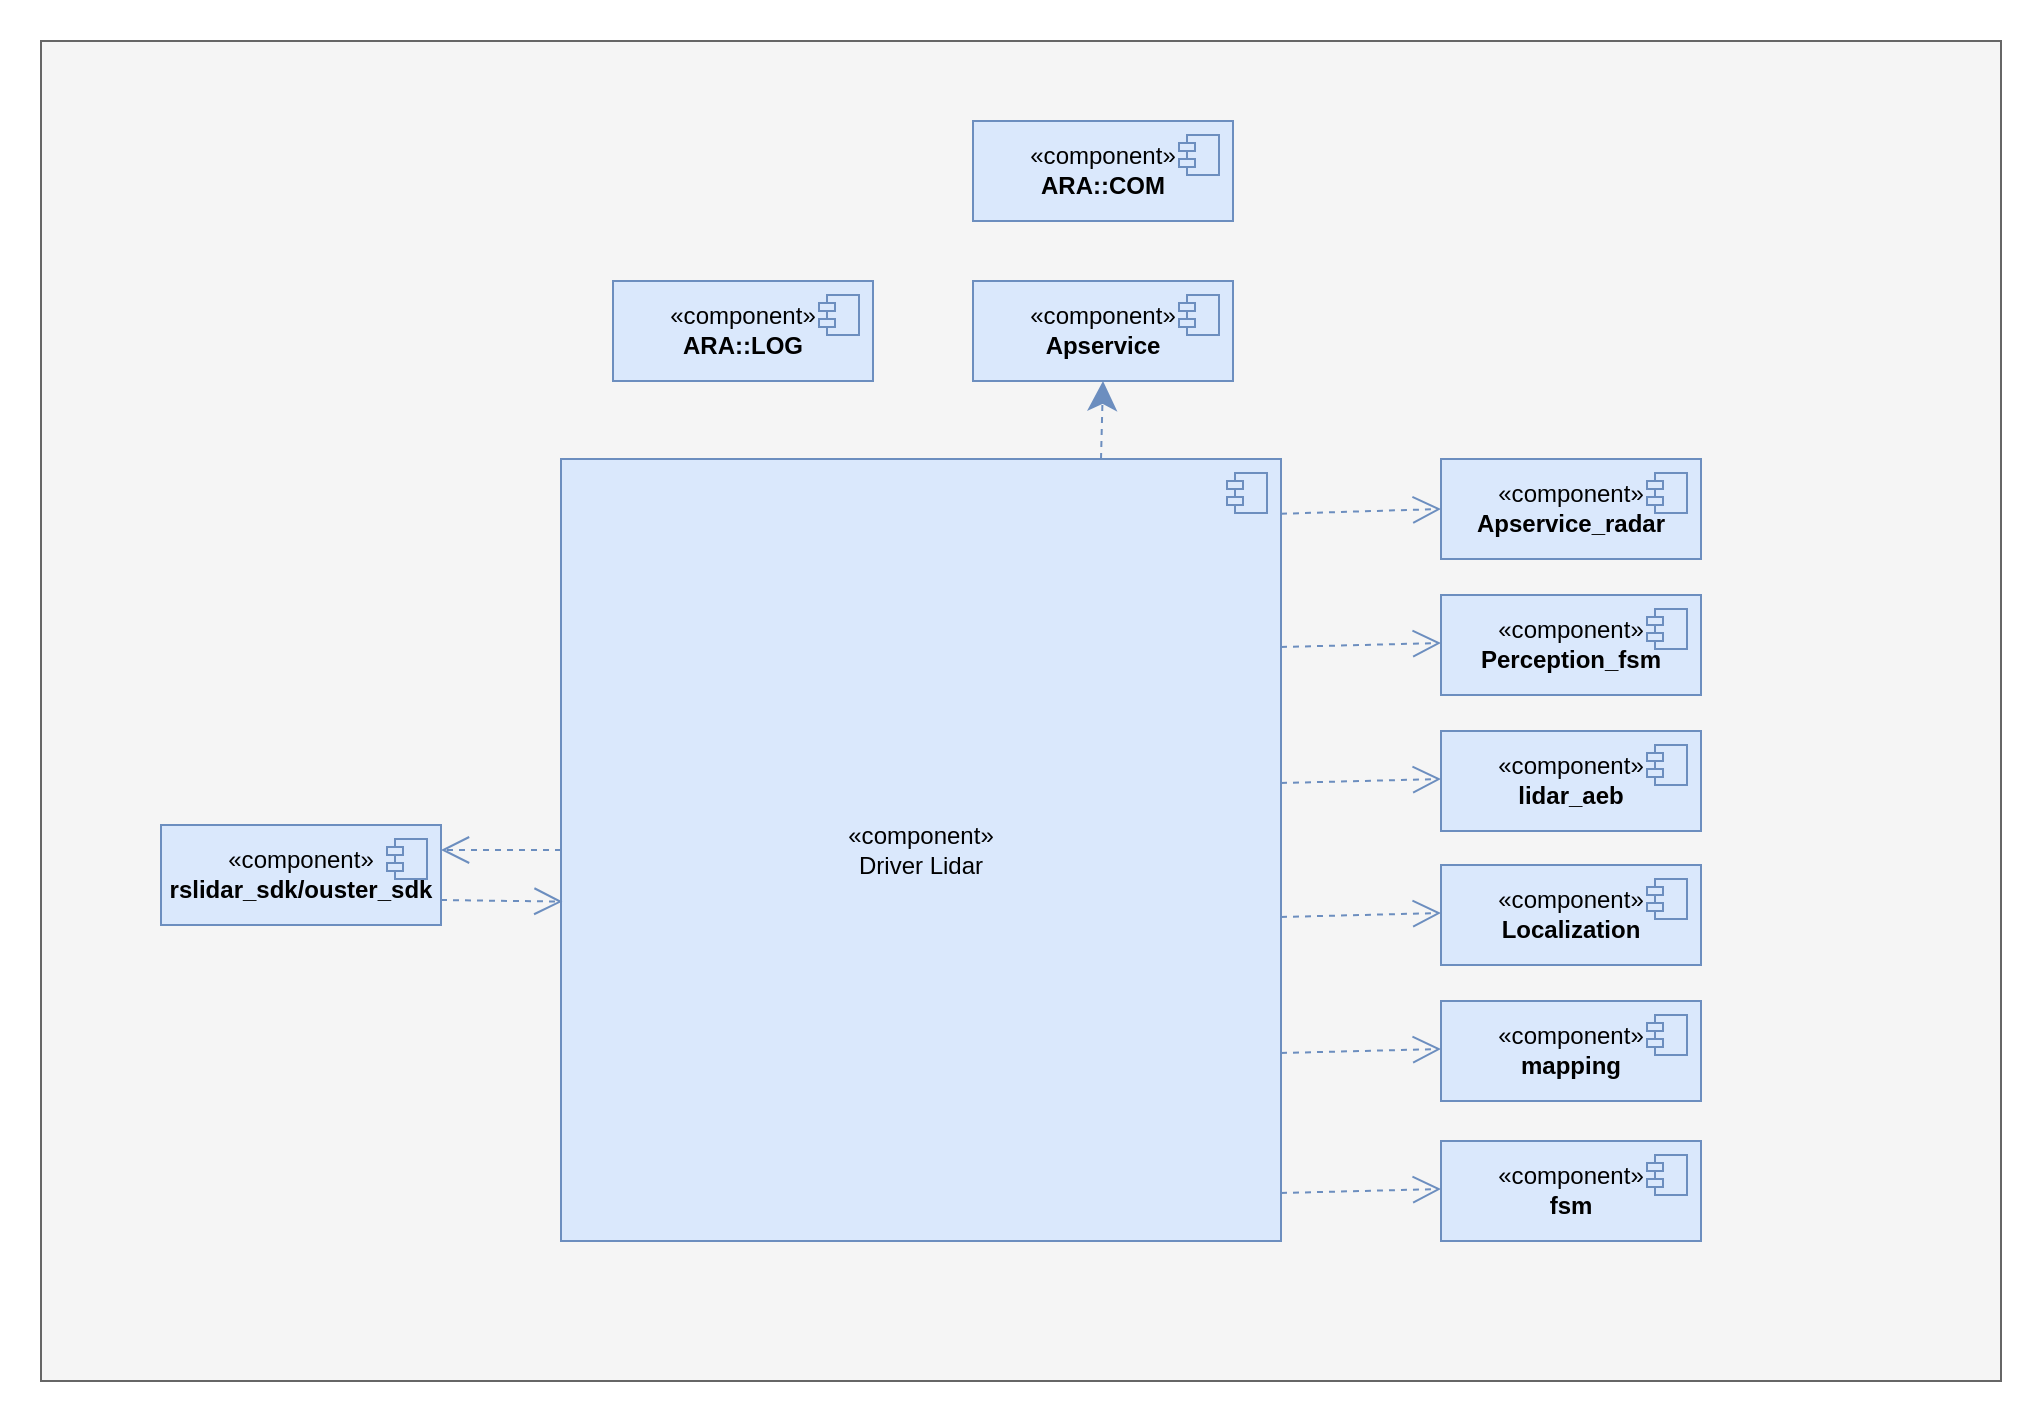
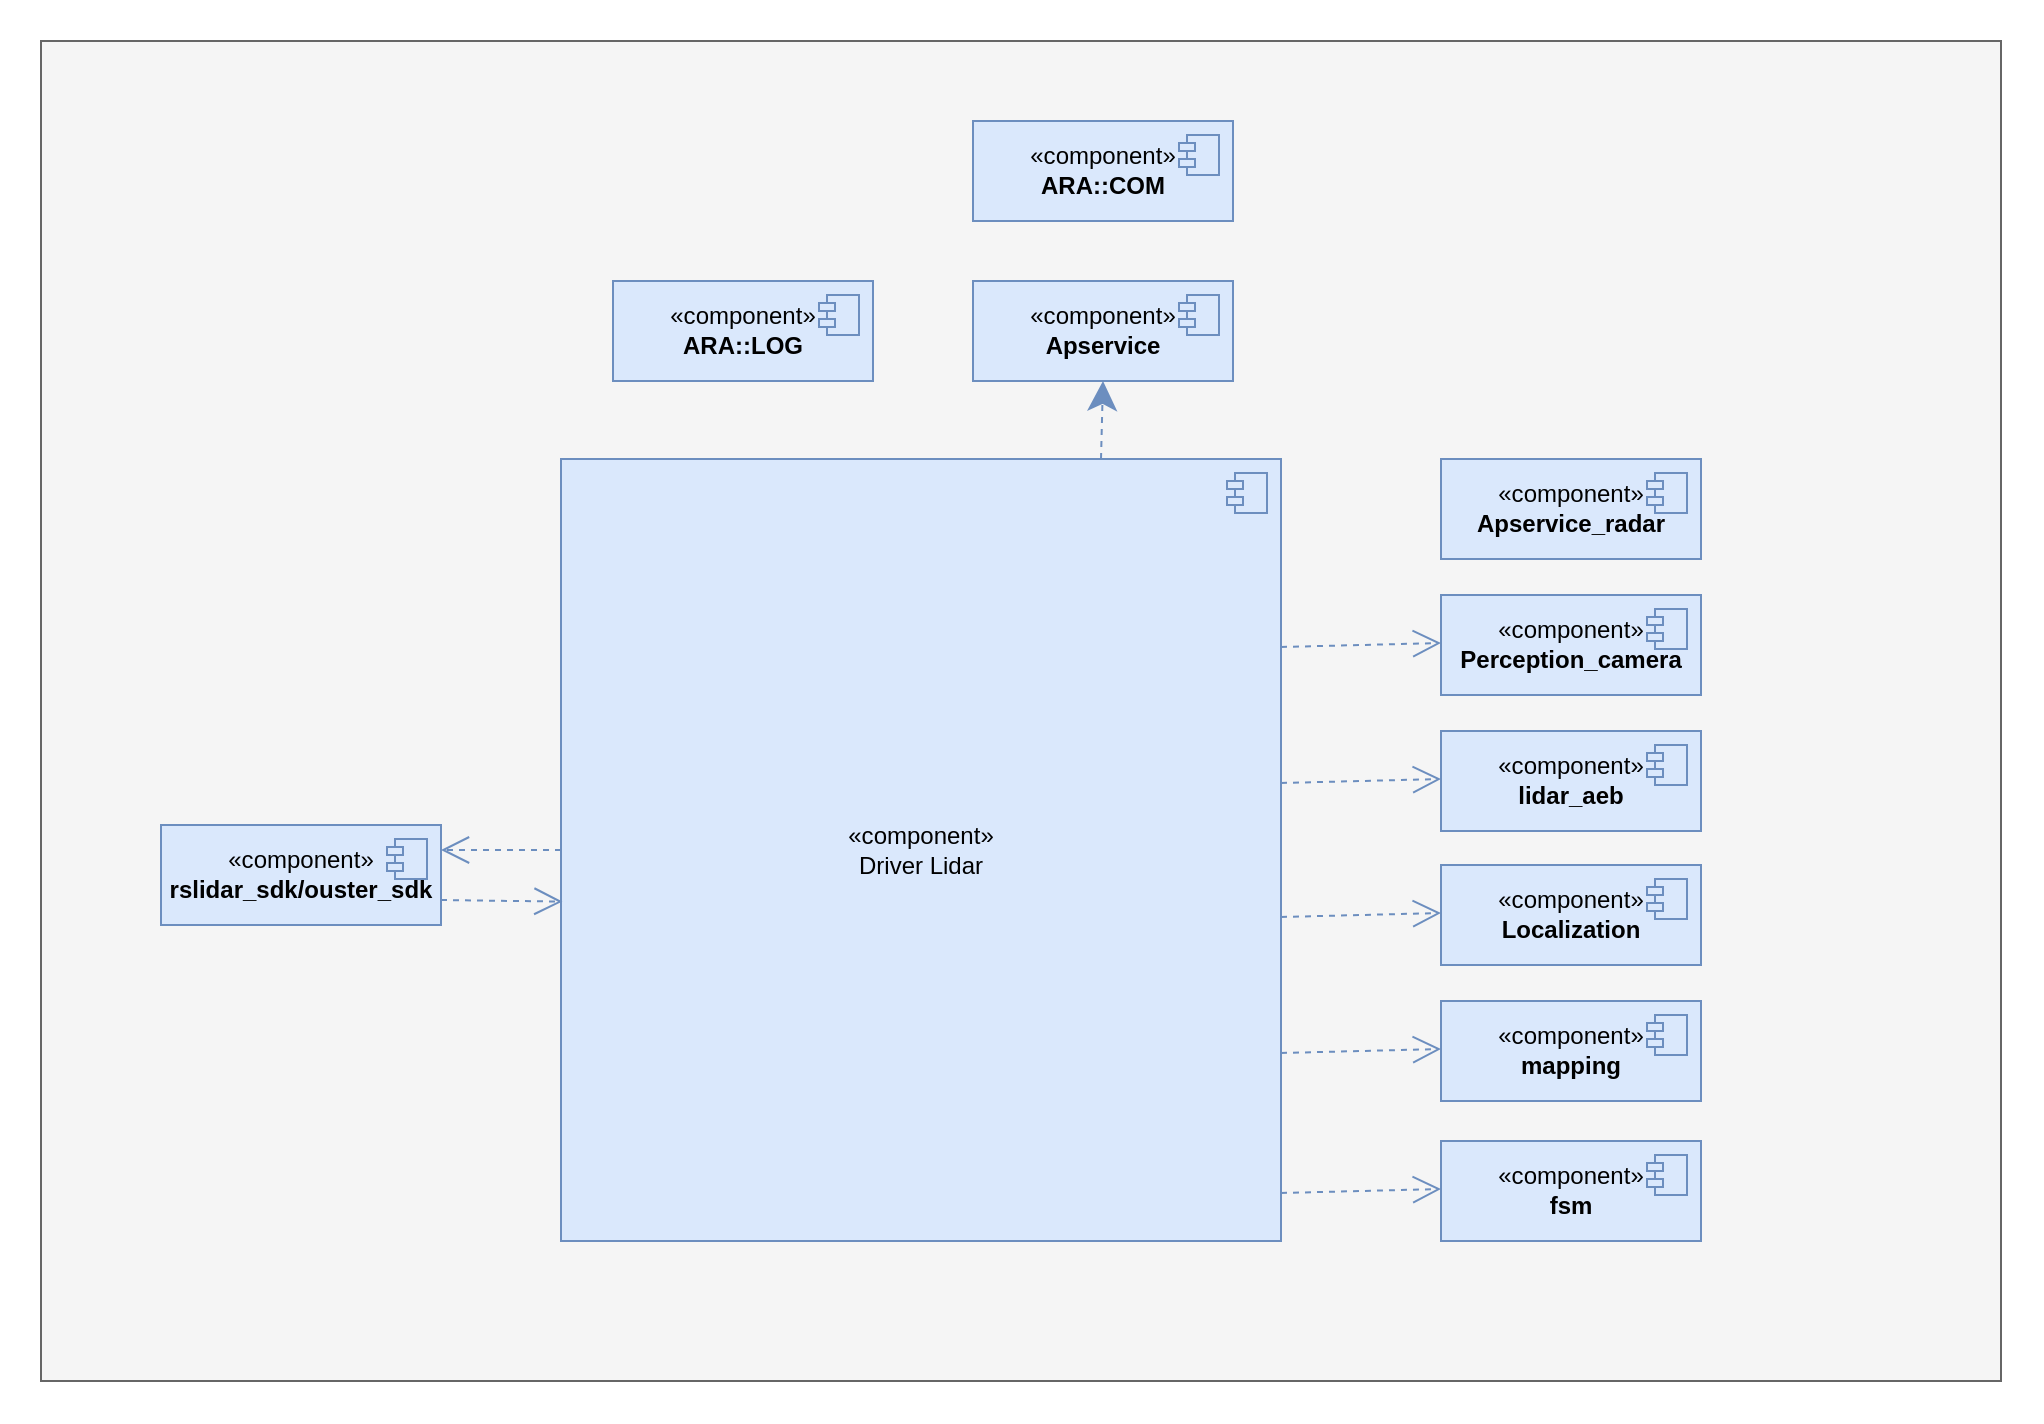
edge "«component» Driver Lidar" -> "«component» Apservice_radar": removed
node "«component» Perception_fsm": label "«component» Perception_fsm" -> "«component» Perception_camera"
